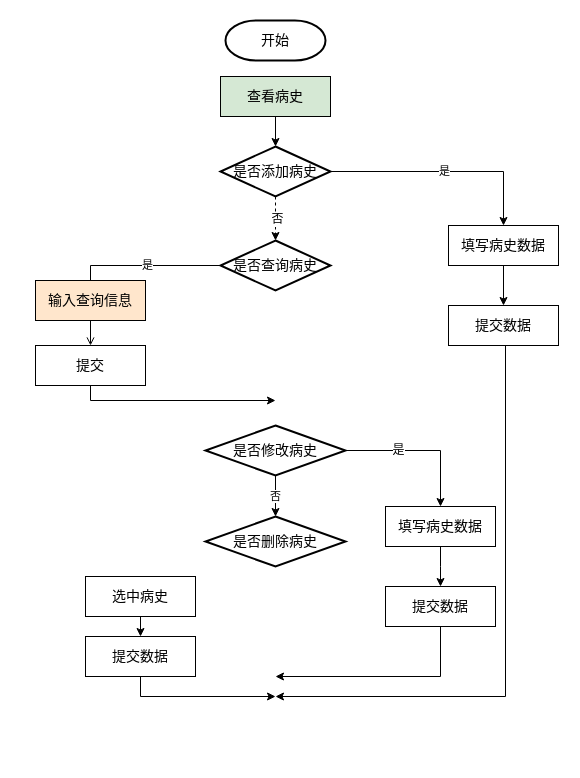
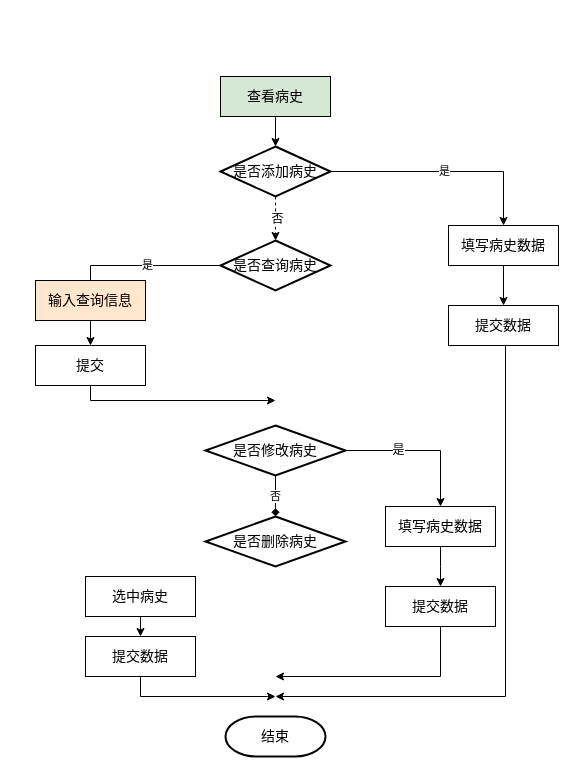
node "开始": removed
edge "输入查询信息" -> "提交": arrowhead open -> classic
edge "是否修改病史" -> "是否删除病史": arrowhead classic -> diamond
node "结束": added
